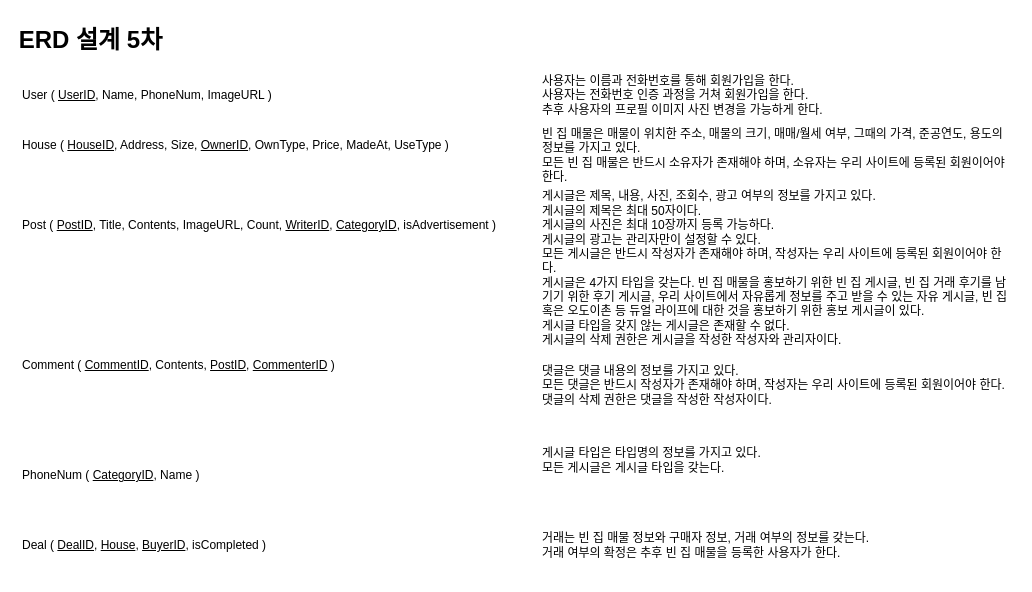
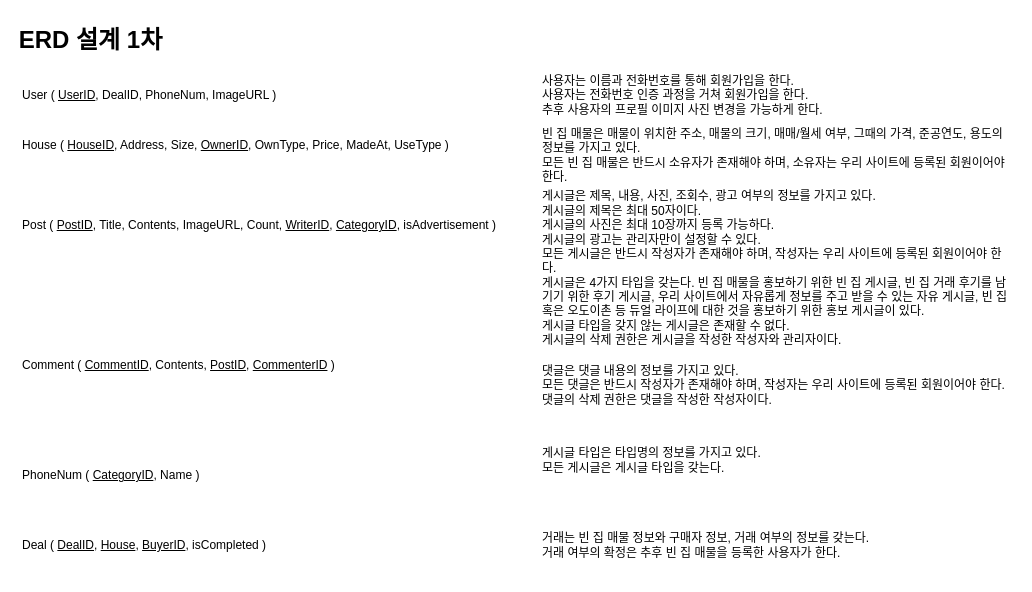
node "ERD 설계 5차": label "ERD 설계 5차" -> "ERD 설계 1차"
node "User ( UserID, Name, PhoneNum, ImageURL )": label "User ( UserID, Name, PhoneNum, ImageURL )" -> "User ( UserID, DealID, PhoneNum, ImageURL )"
